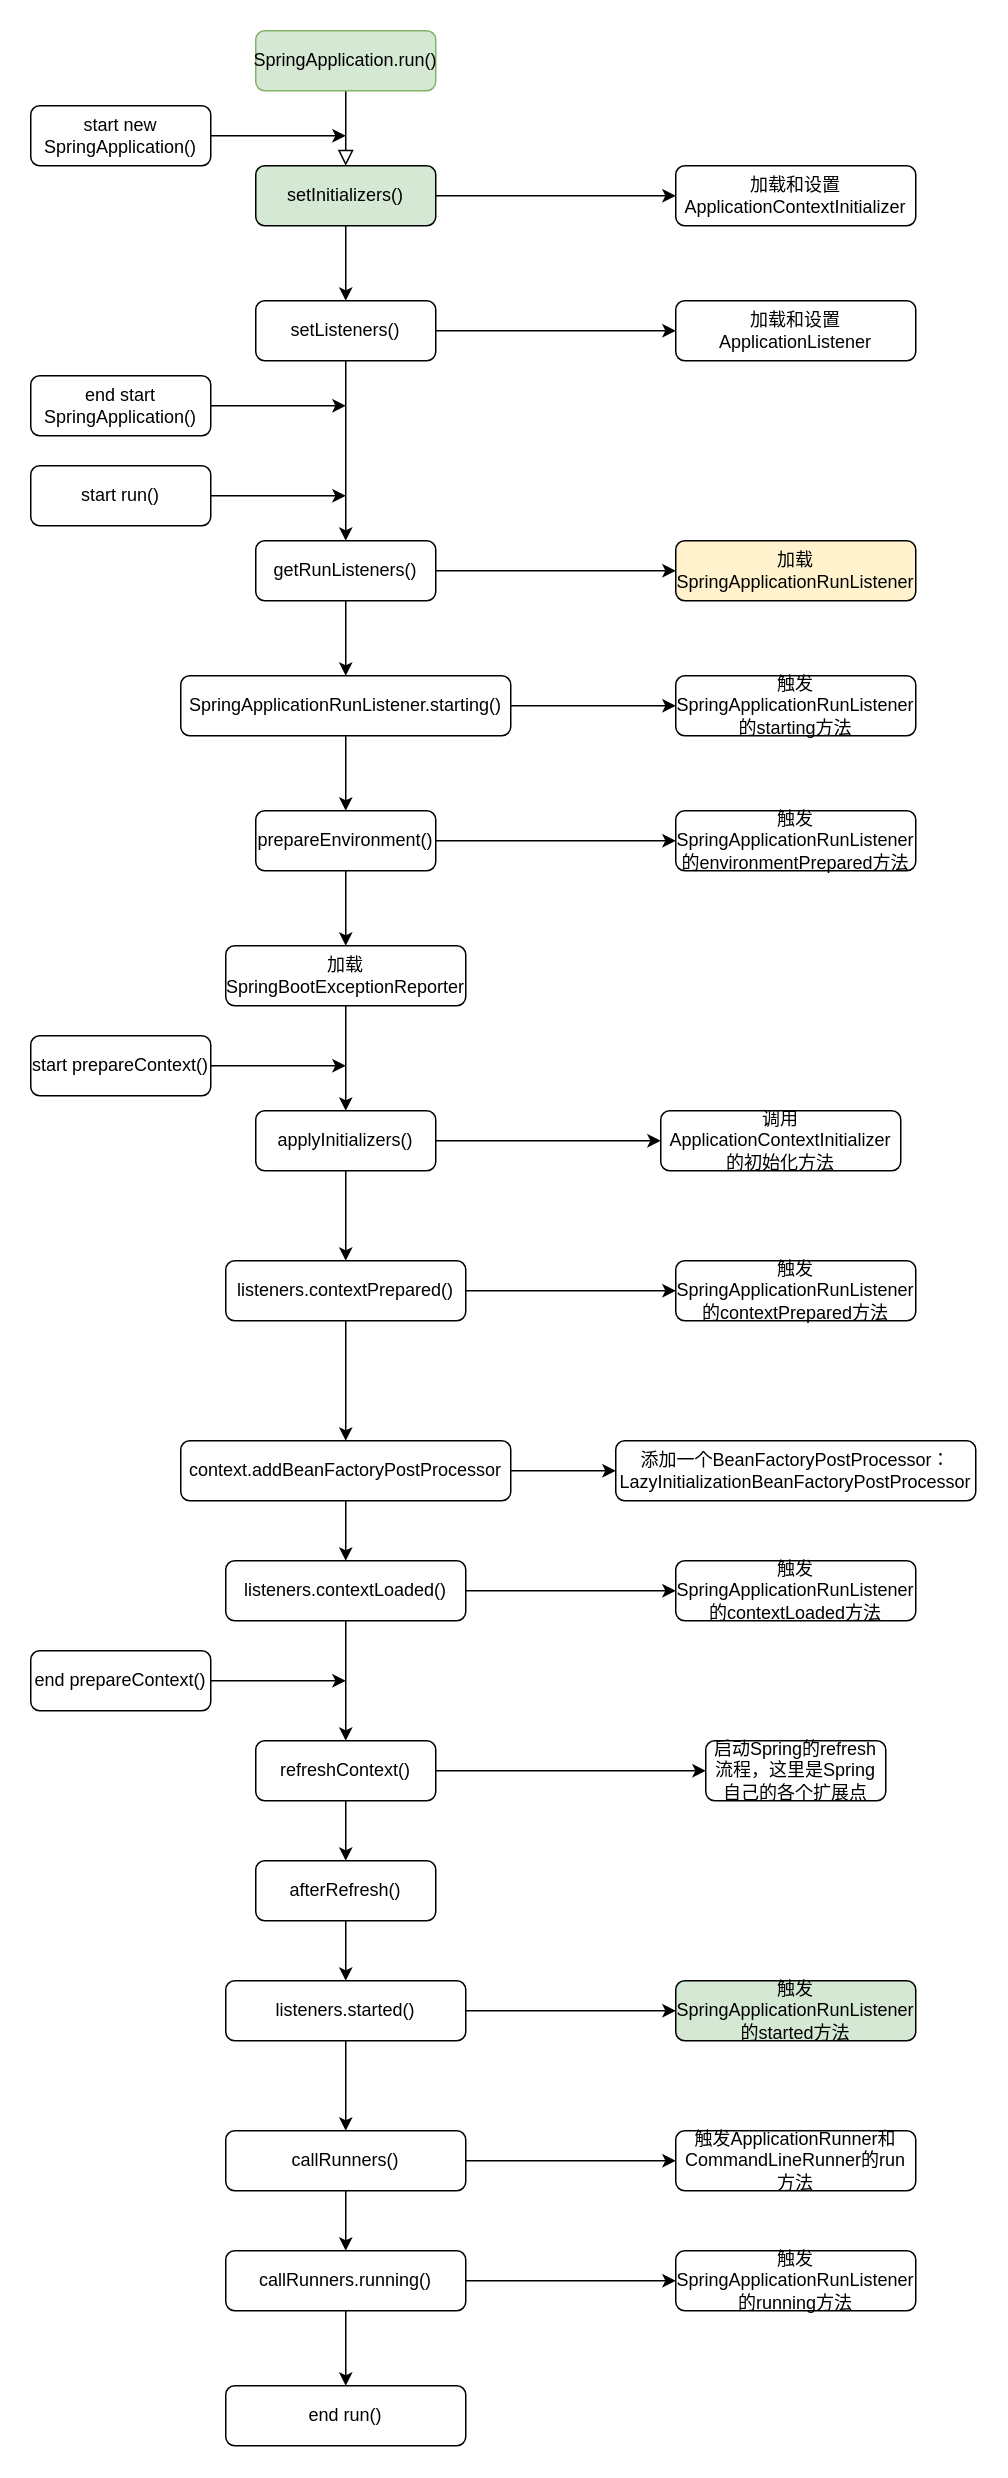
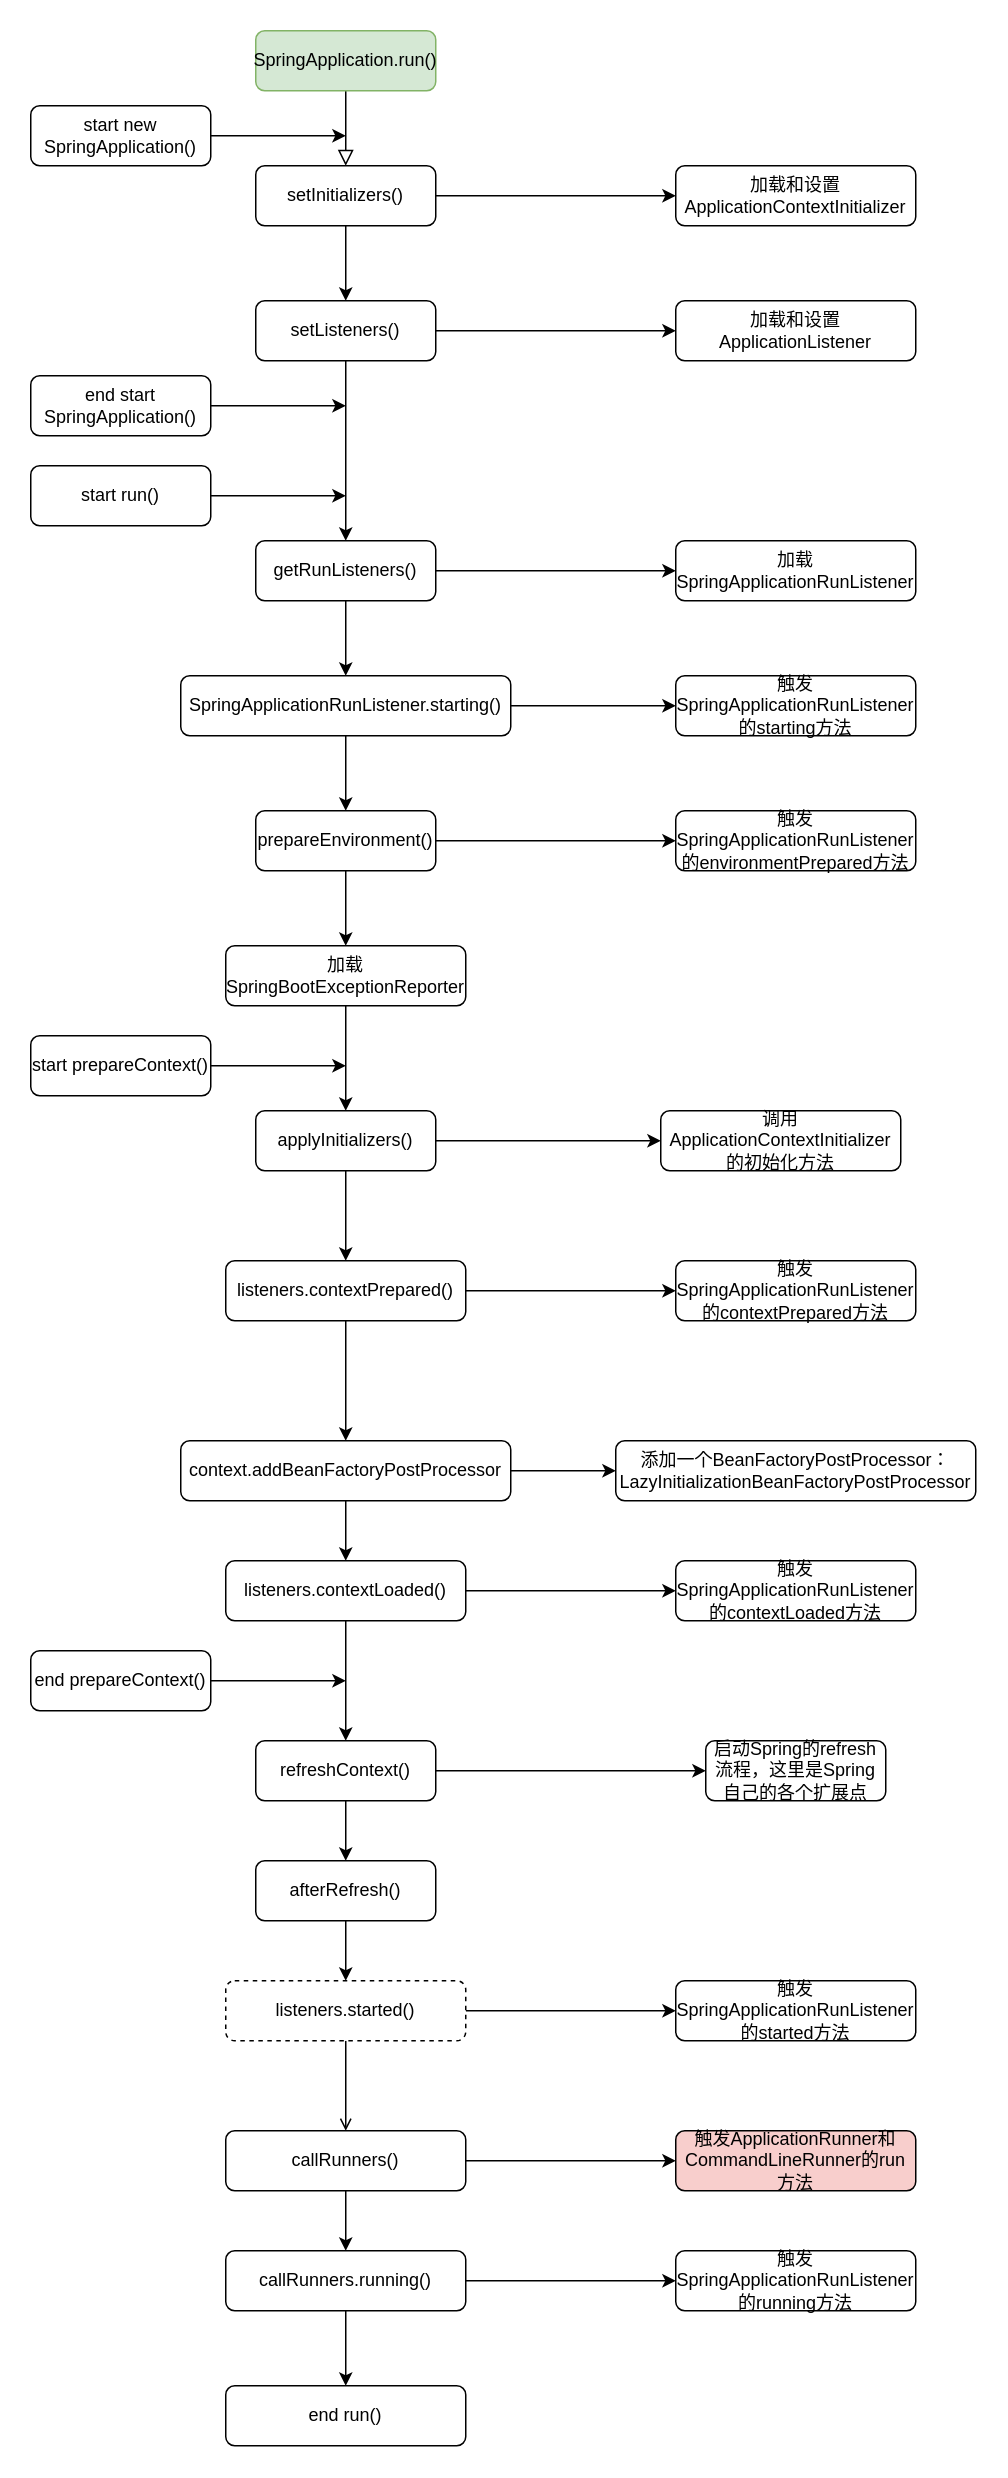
node "setInitializers()": fillcolor #d5e8d4 -> #ffffff
node "加载SpringApplicationRunListener": fillcolor #fff2cc -> #ffffff
node "listeners.started()": style solid -> dashed
node "触发SpringApplicationRunListener的started方法": fillcolor #d5e8d4 -> #ffffff
edge "listeners.started()" -> "callRunners()": arrowhead classic -> open
node "触发ApplicationRunner和CommandLineRunner的run方法": fillcolor #ffffff -> #f8cecc
